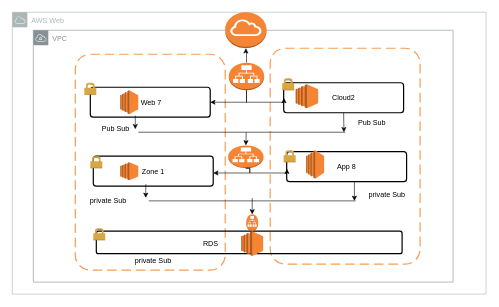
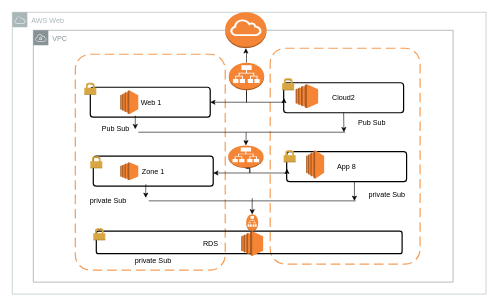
node "Web 7": label "Web 7" -> "Web 1"
